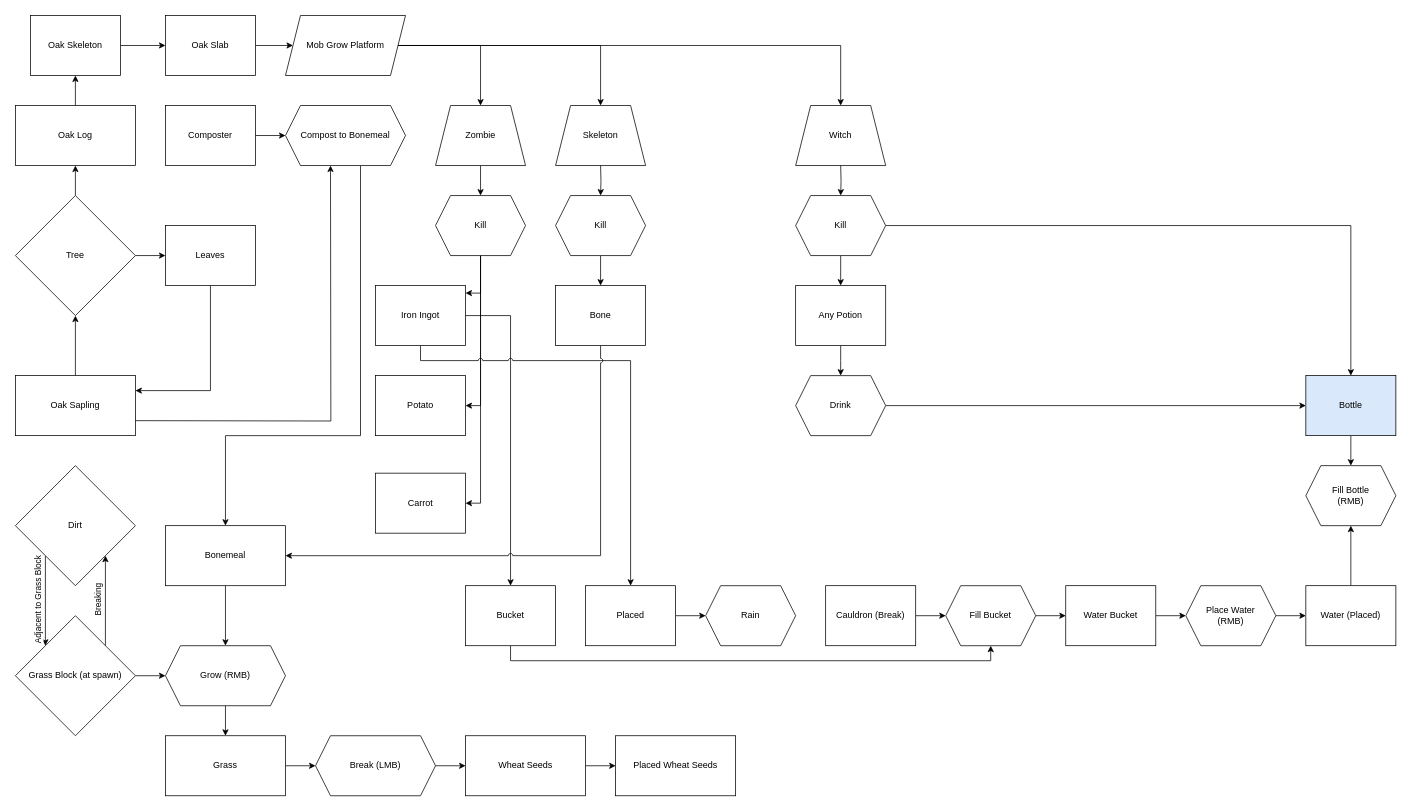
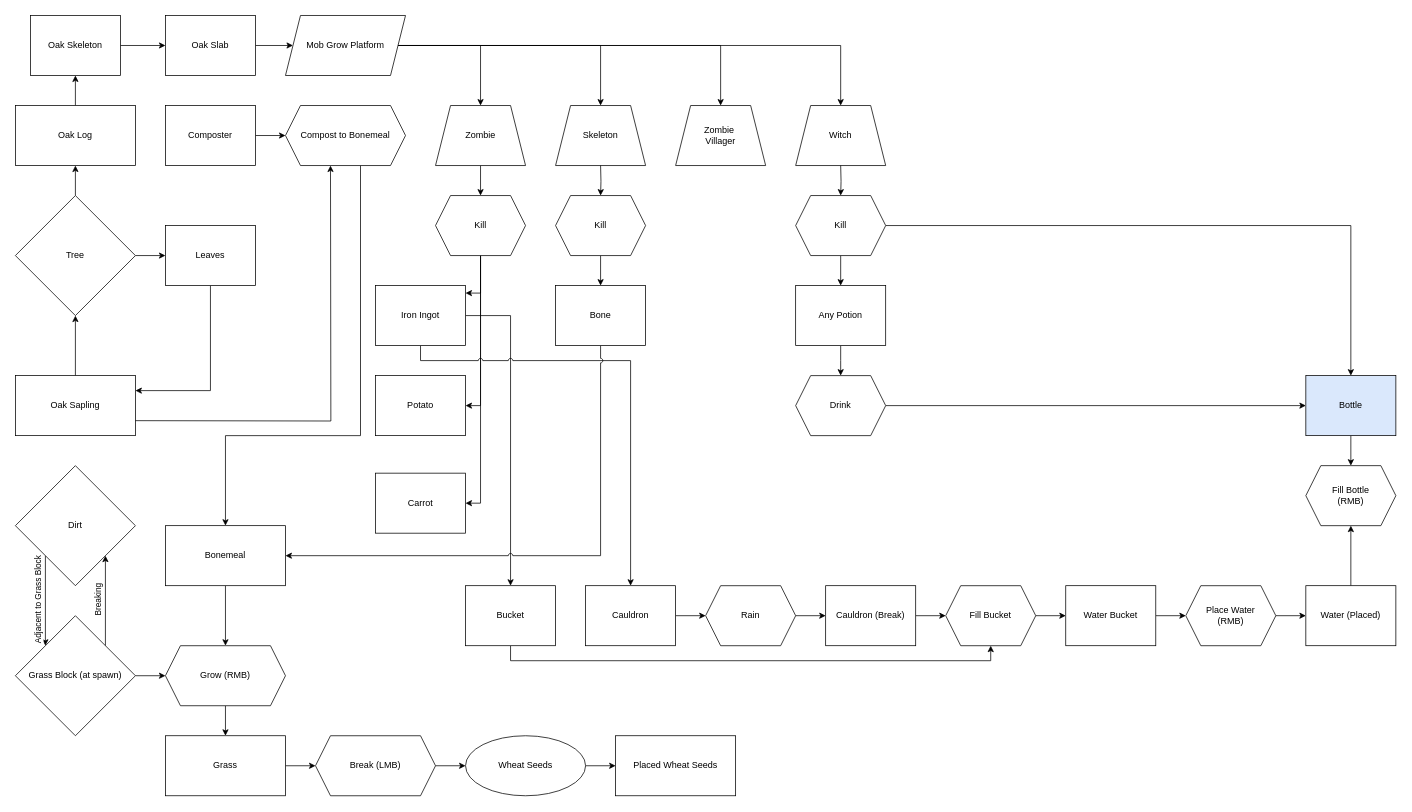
edge "Mob Grow Platform" -> "Zombie Villager": added
node "Zombie Villager": added
node "Placed": label "Placed" -> "Cauldron"
edge "Rain" -> "Cauldron (Break)": added
node "Wheat Seeds": shape rectangle -> ellipse
